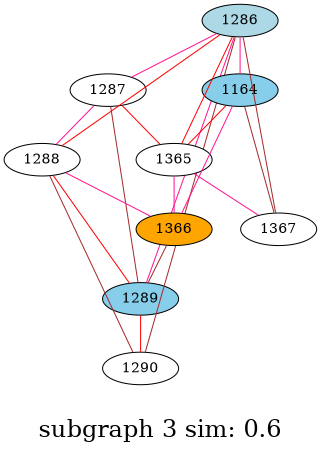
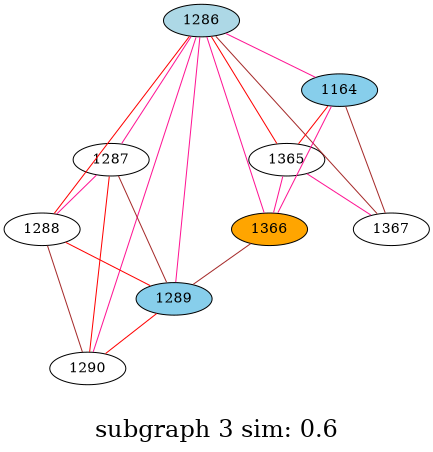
edge "1287" -- "1365": now "1287" -- "1290"
edge "1288" -- "1366": now "1286" -- "1366"
edge "1286" -- "1290": color brown -> deeppink
